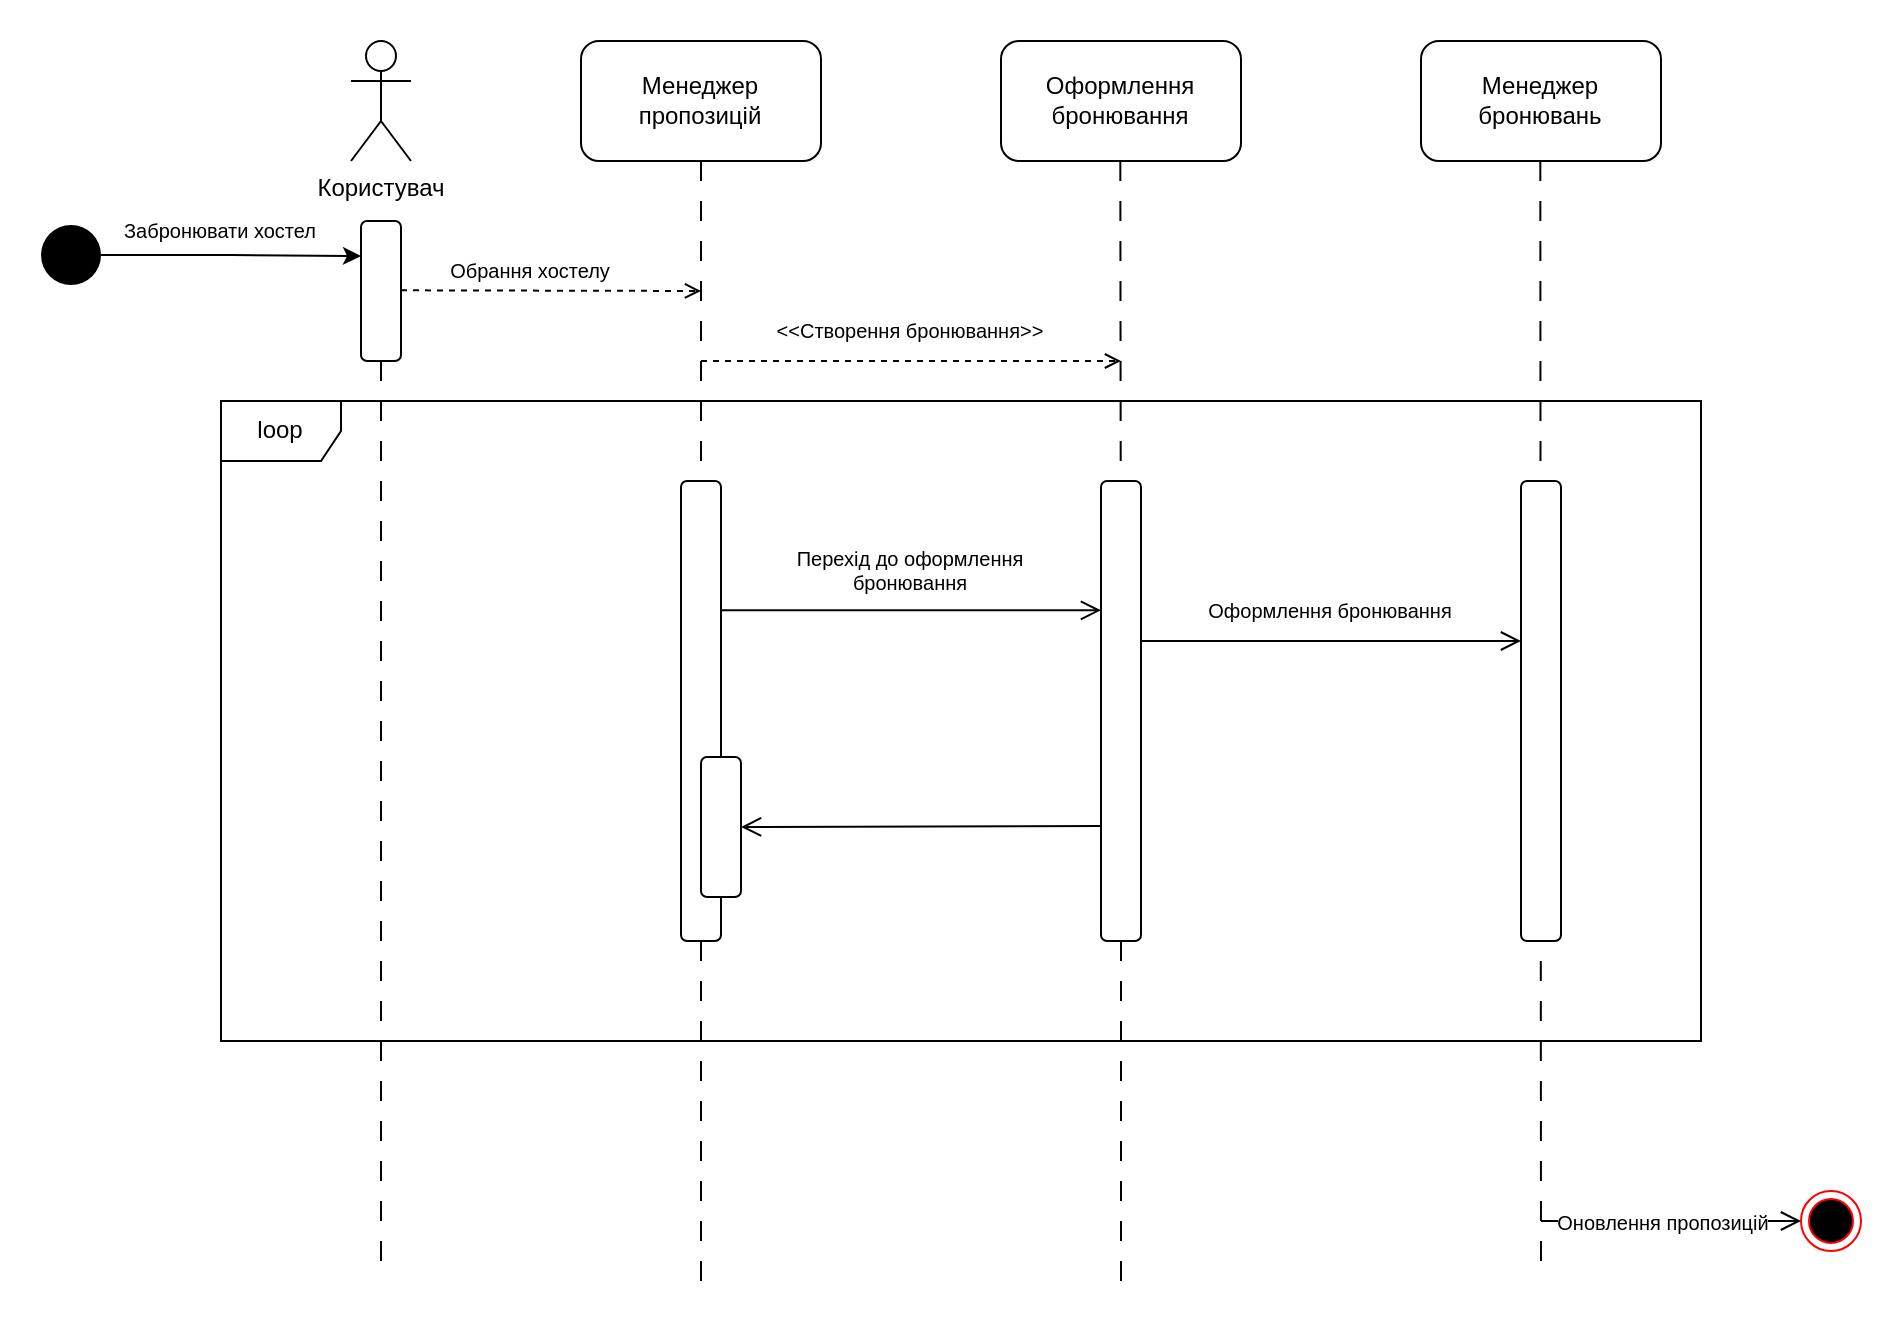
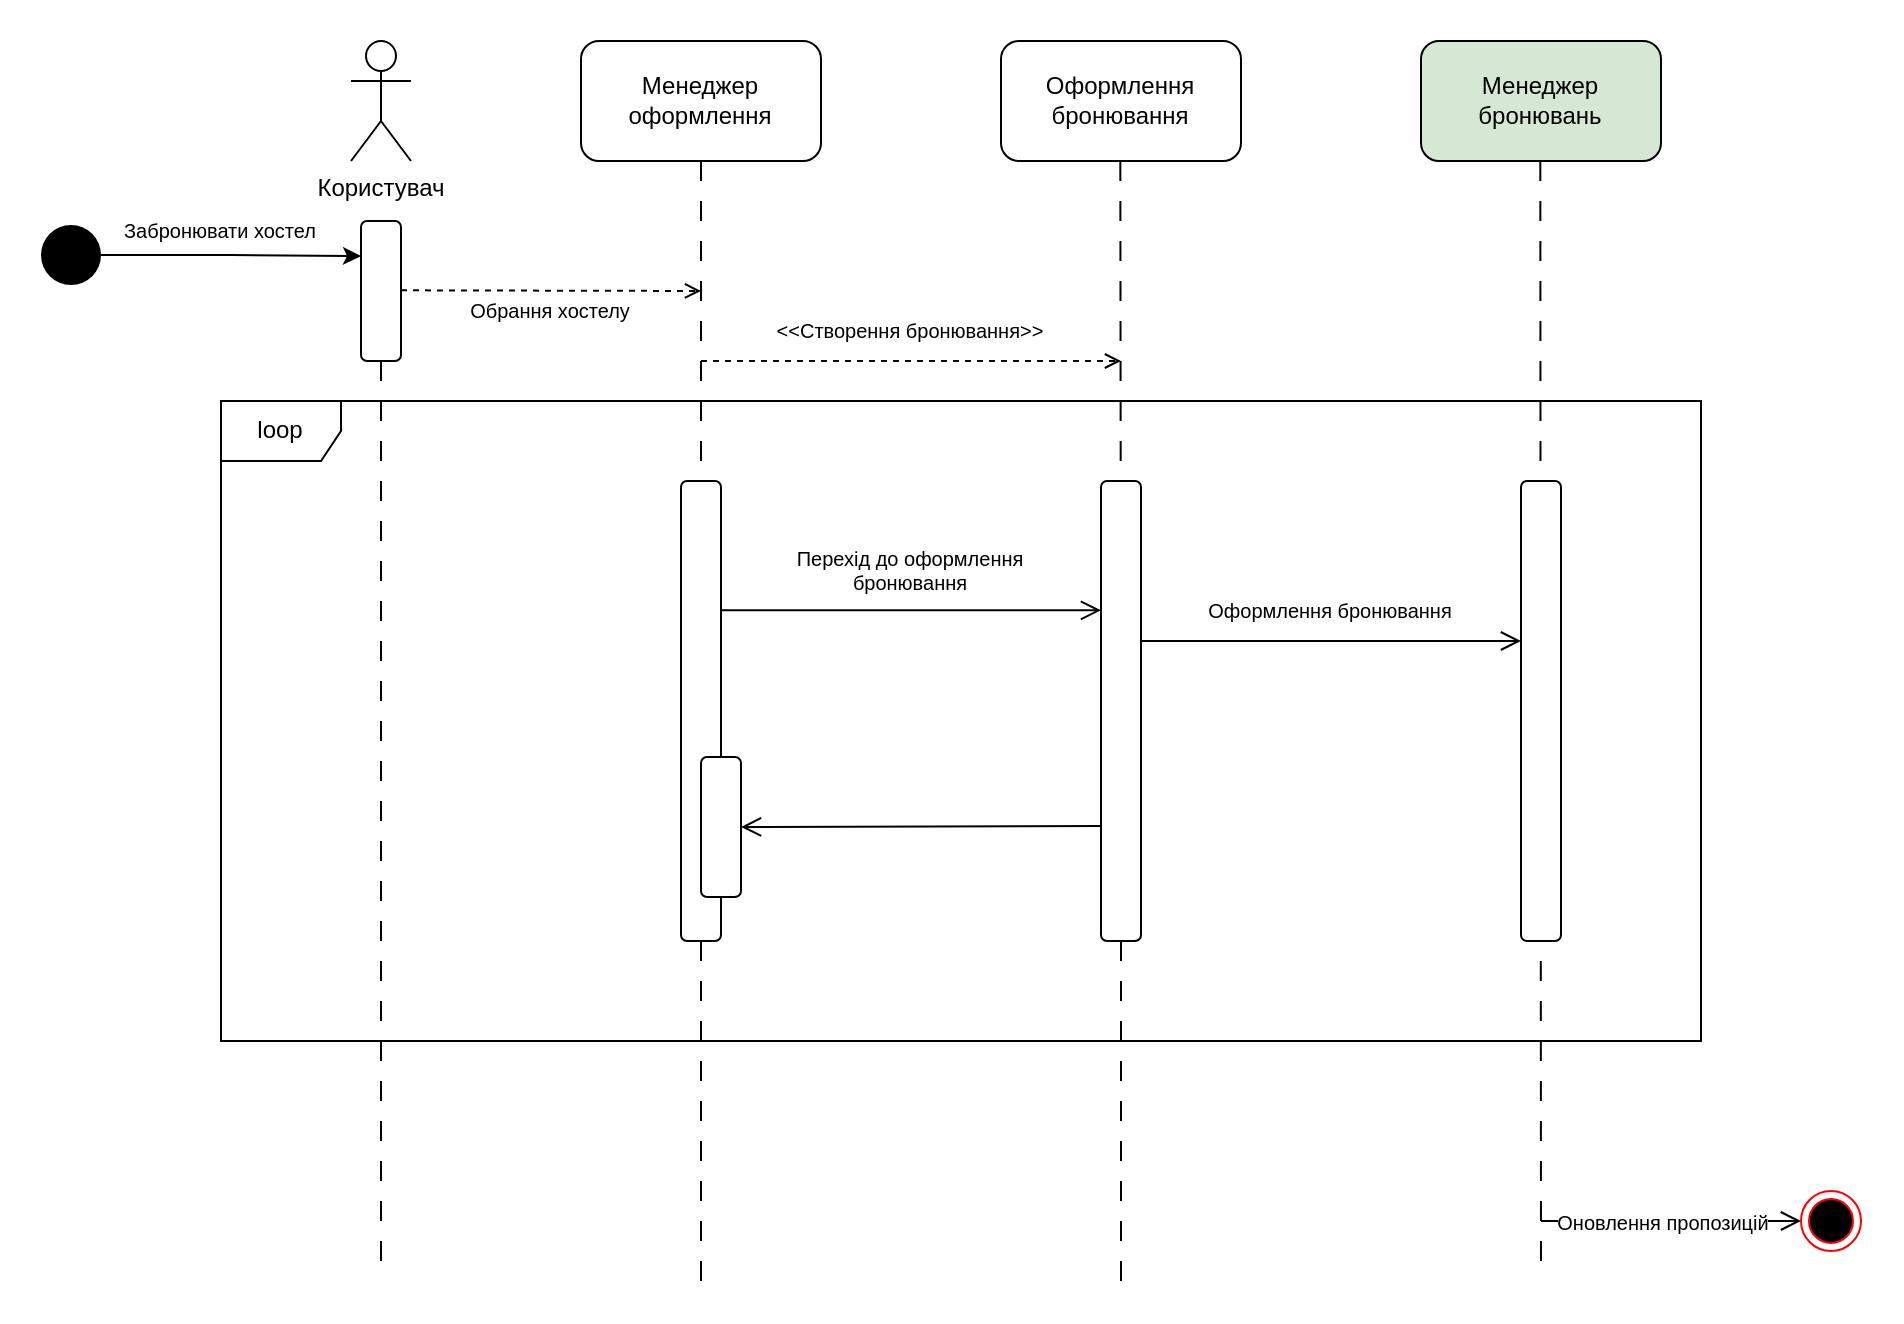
node "Менеджер пропозицій": label "Менеджер пропозицій" -> "Менеджер оформлення"
node "Менеджер бронювань": fillcolor #ffffff -> #d5e8d4
node "Обрання хостелу": moved (531, 271) -> (551, 311)
